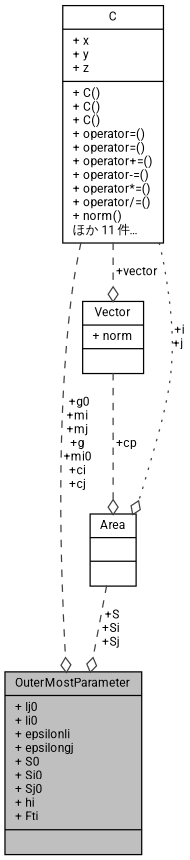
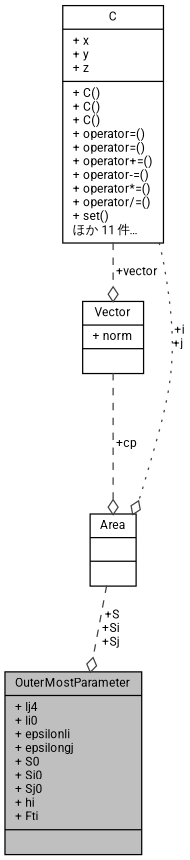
node "C": text "+ norm()" -> "+ set()"
edge "C" -> "OuterMostParameter": removed, label "+g0 +mi +mj +g +mi0 +ci +cj"
node "OuterMostParameter": text "+ lj0" -> "+ lj4"
